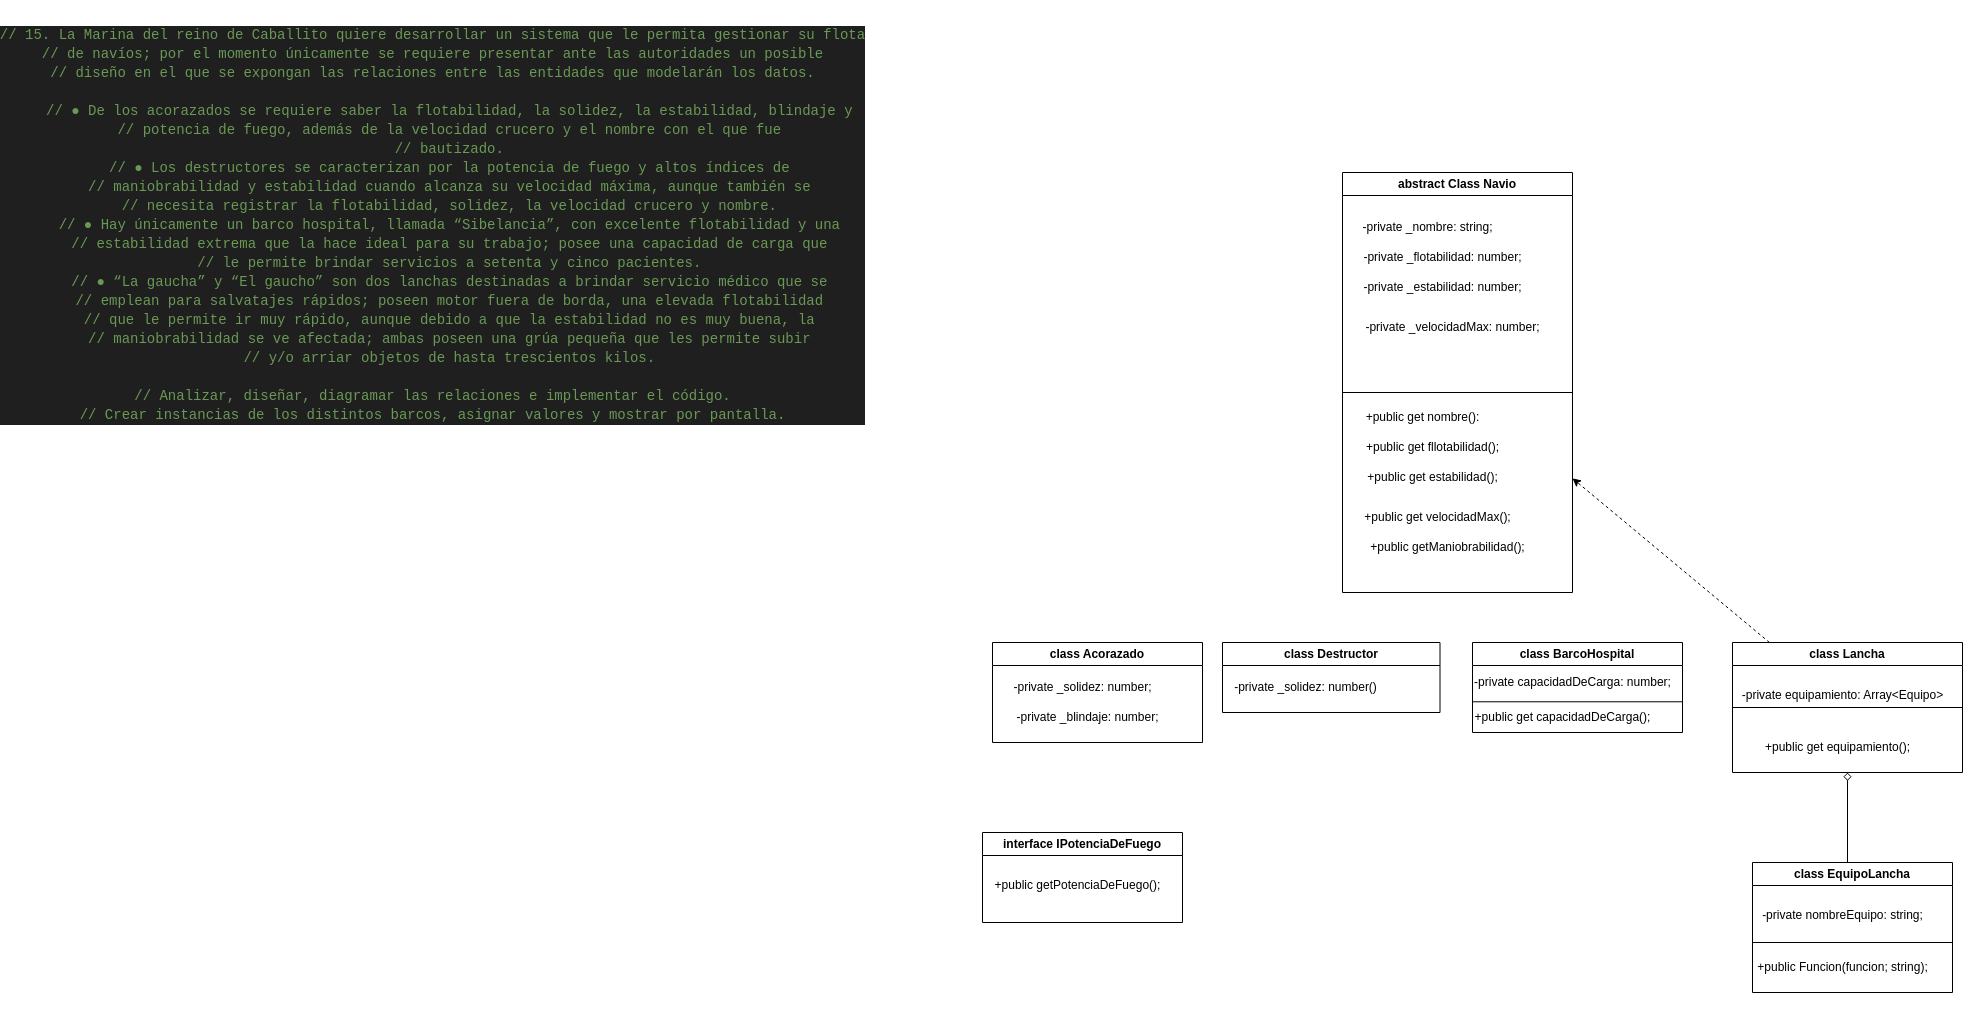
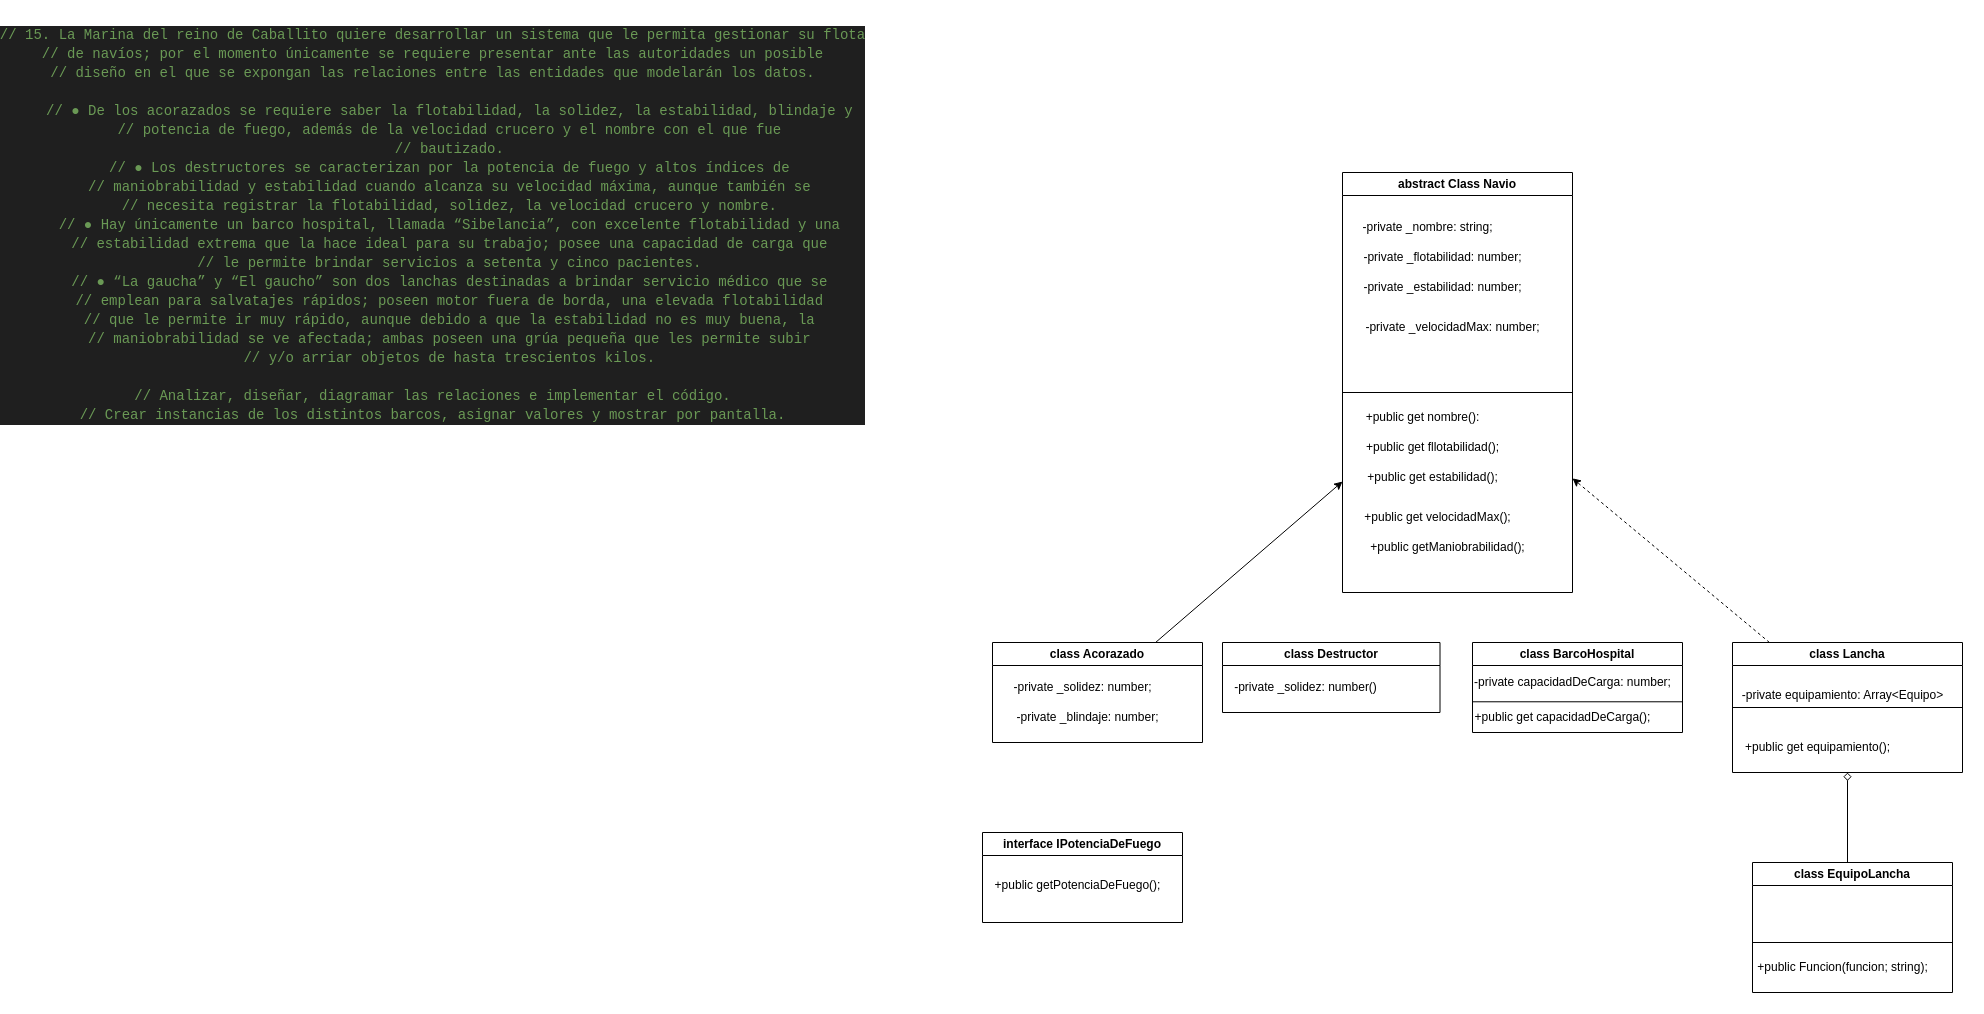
edge "class Acorazado" -> "abstract Class Navio": added
node "+public get equipamiento();": moved (1838, 748) -> (1818, 748)
node "-private nombreEquipo: string;": removed
